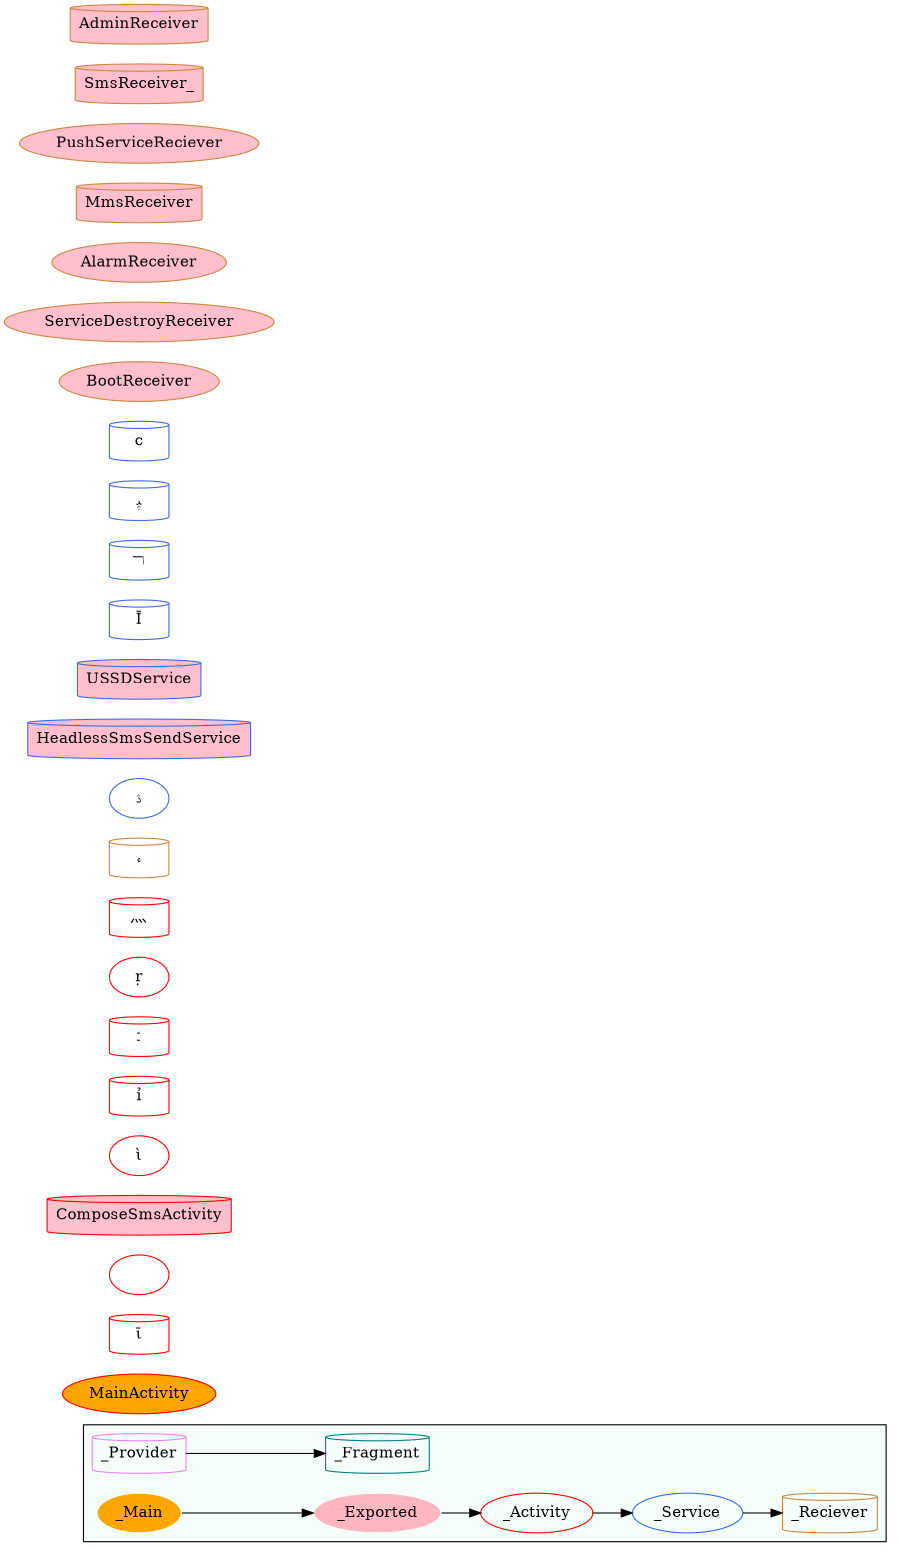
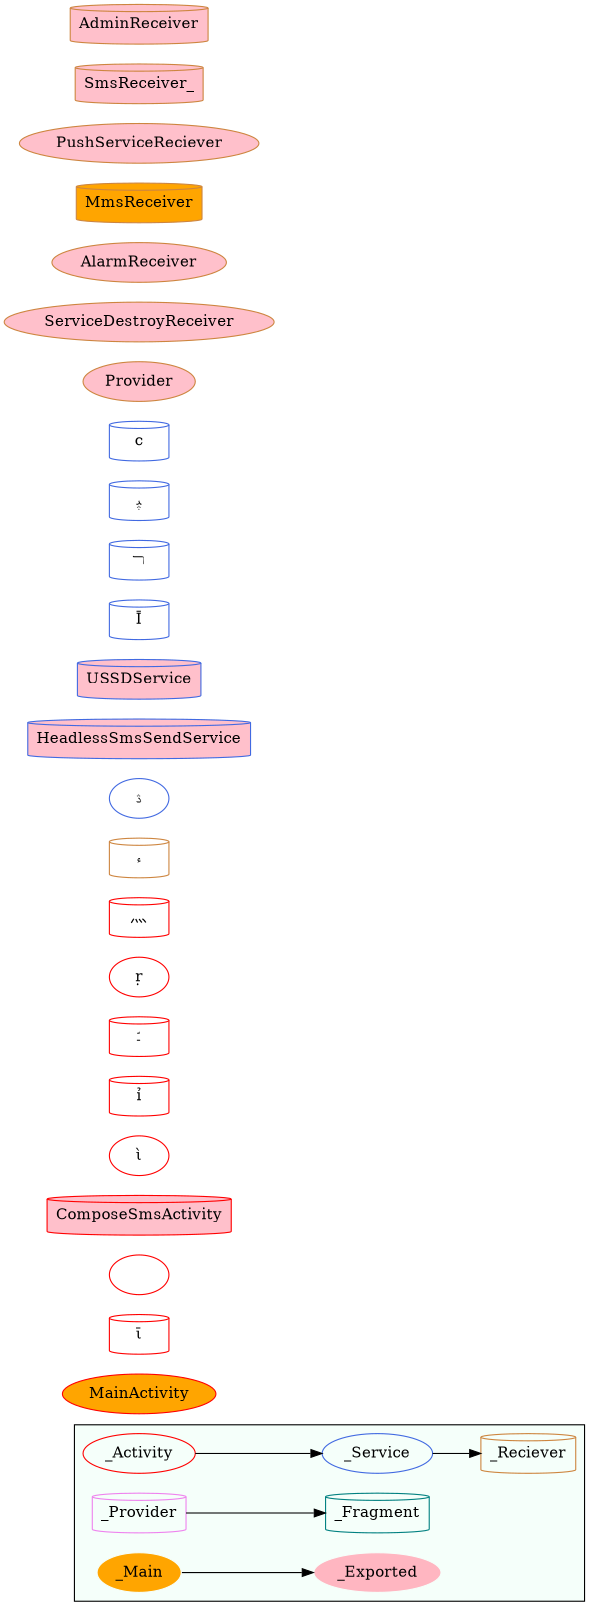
node "MmsReceiver": fillcolor pink -> orange
node "BootReceiver": label "BootReceiver" -> "Provider"
edge "_Exported" -> "_Activity": removed
